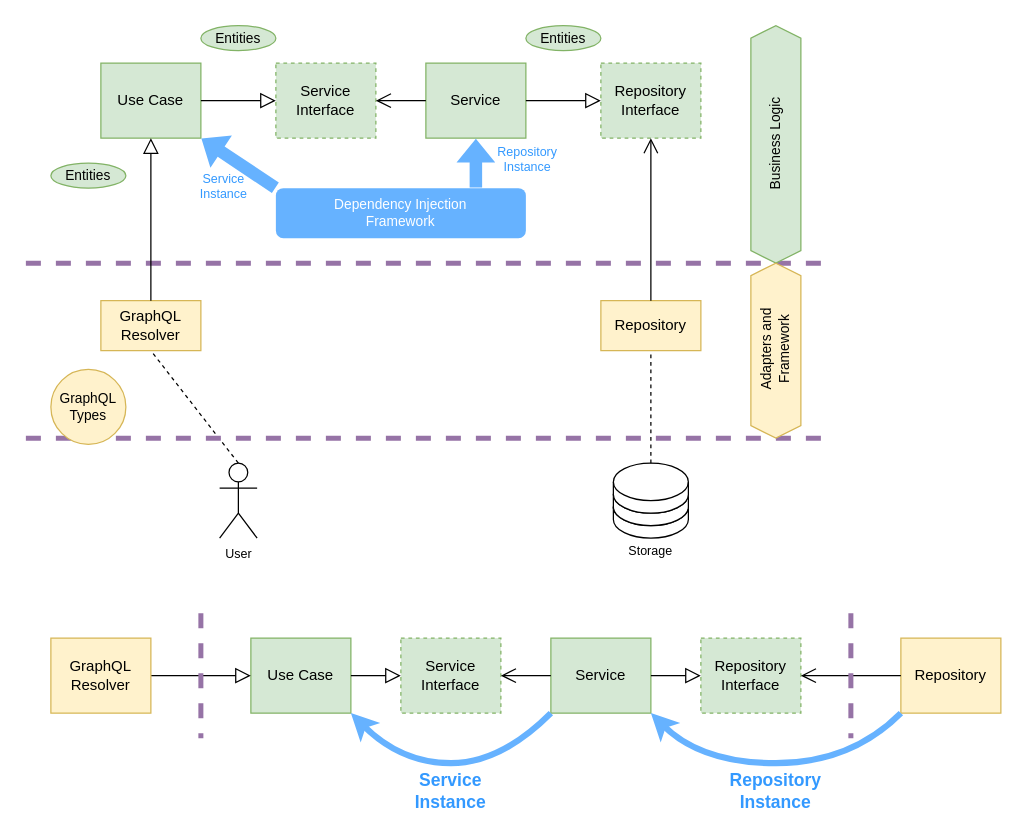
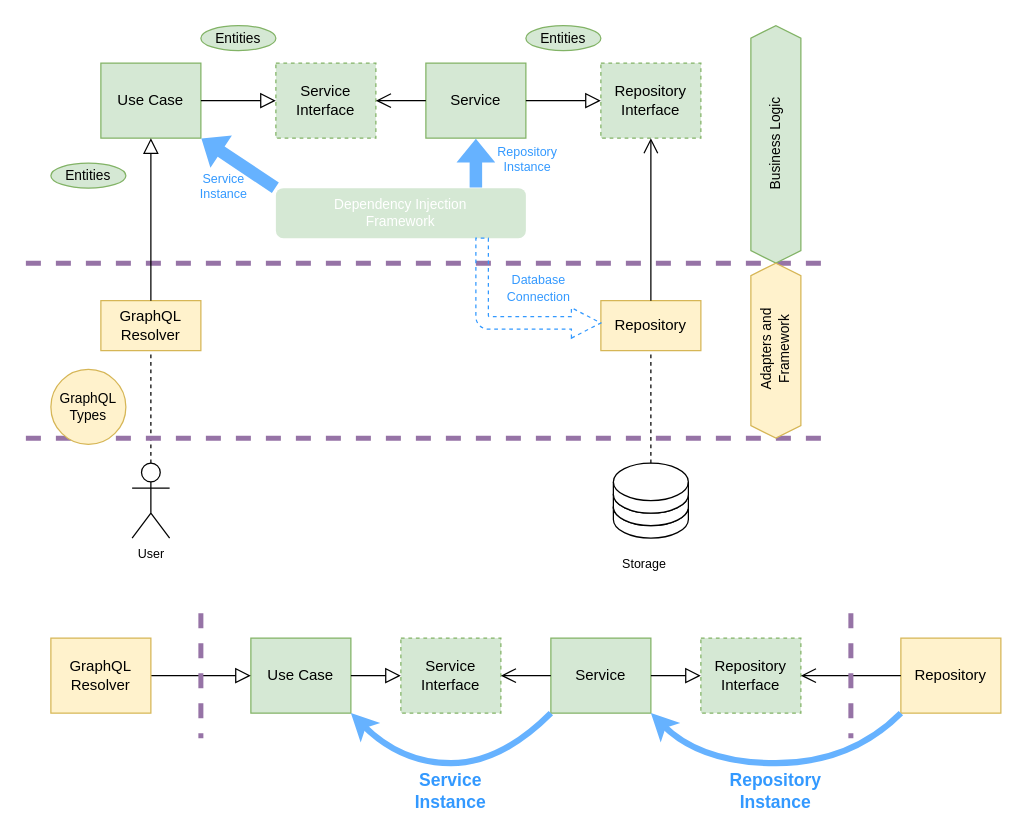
node "Dependency InjectionFramework": fillcolor #66b2ff -> #d5e8d4
node "Database Connection": added
node "User": moved (238, 501) -> (151, 501)
node "Storage": moved (651, 551) -> (644, 563)
